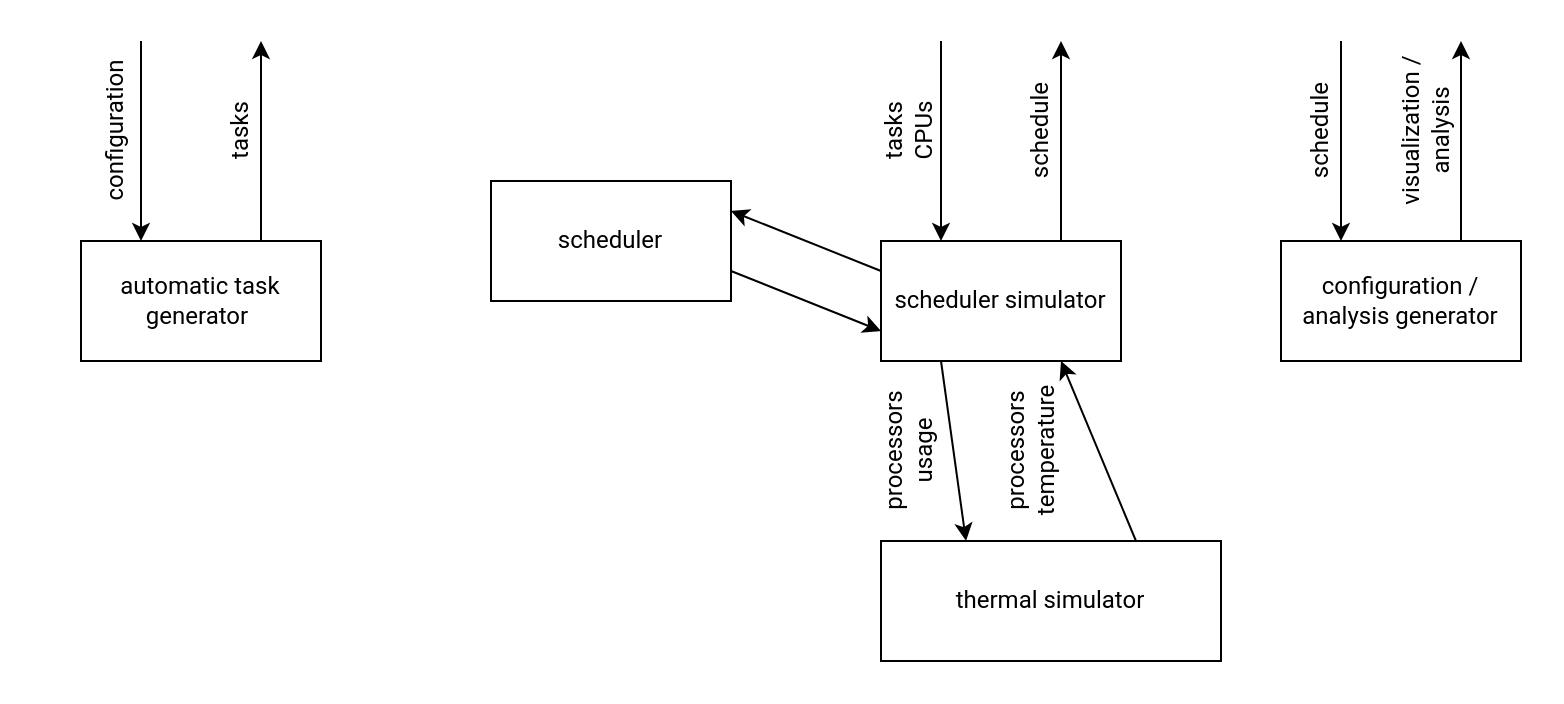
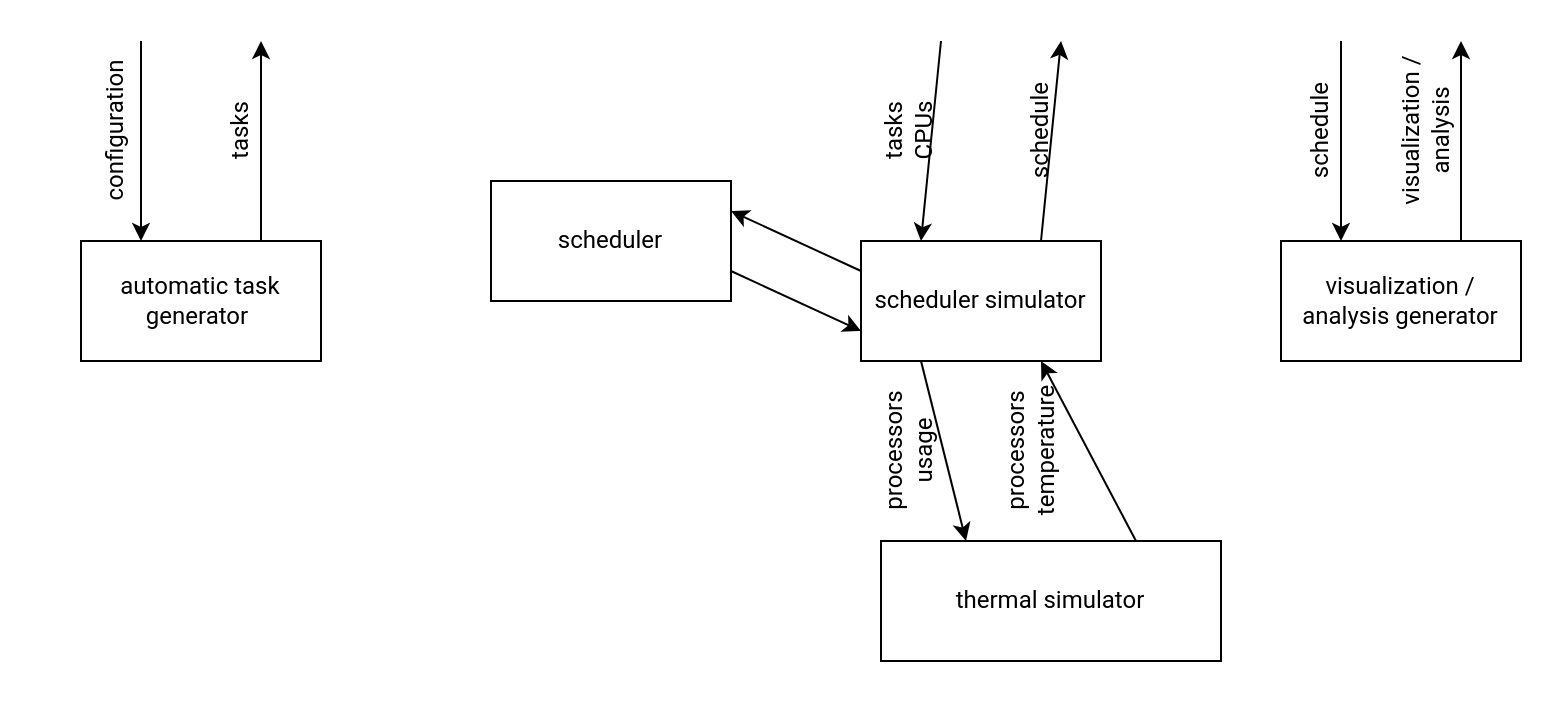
node "scheduler simulator": moved (1001, 301) -> (981, 301)
node "configuration / analysis generator": label "configuration / analysis generator" -> "visualization / analysis generator"
